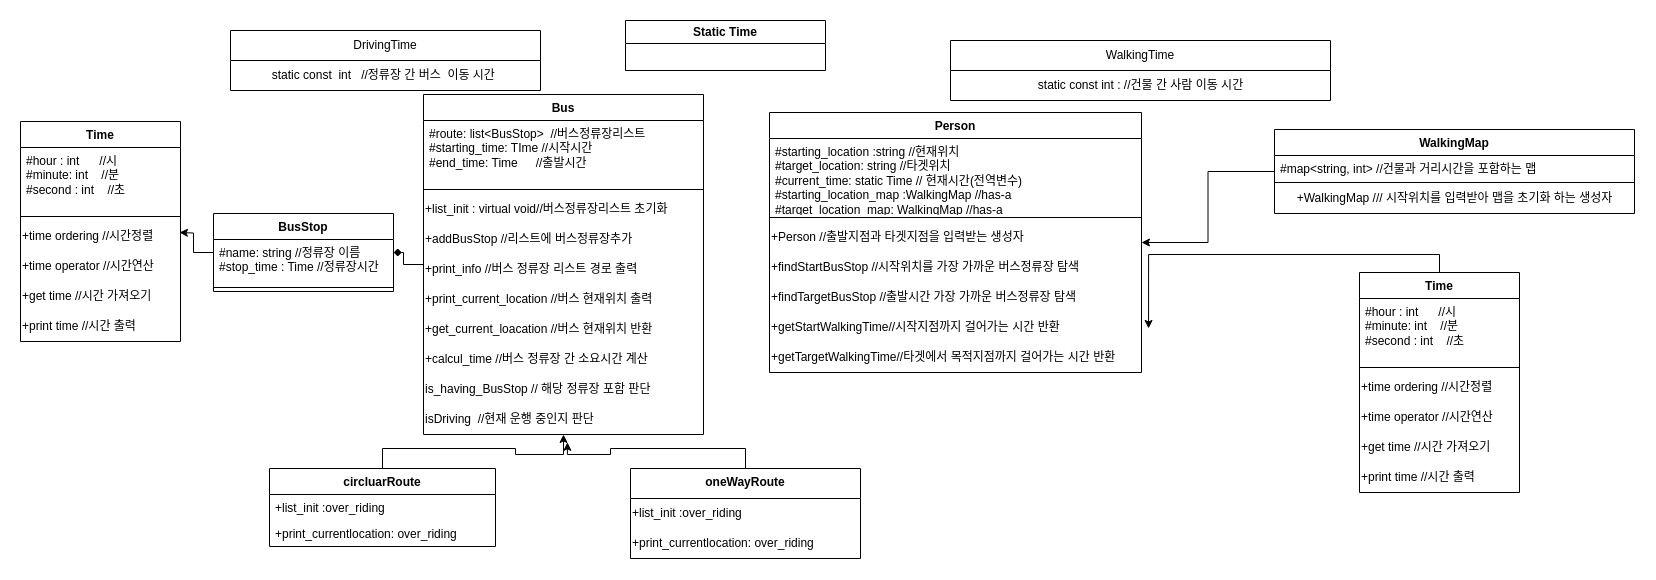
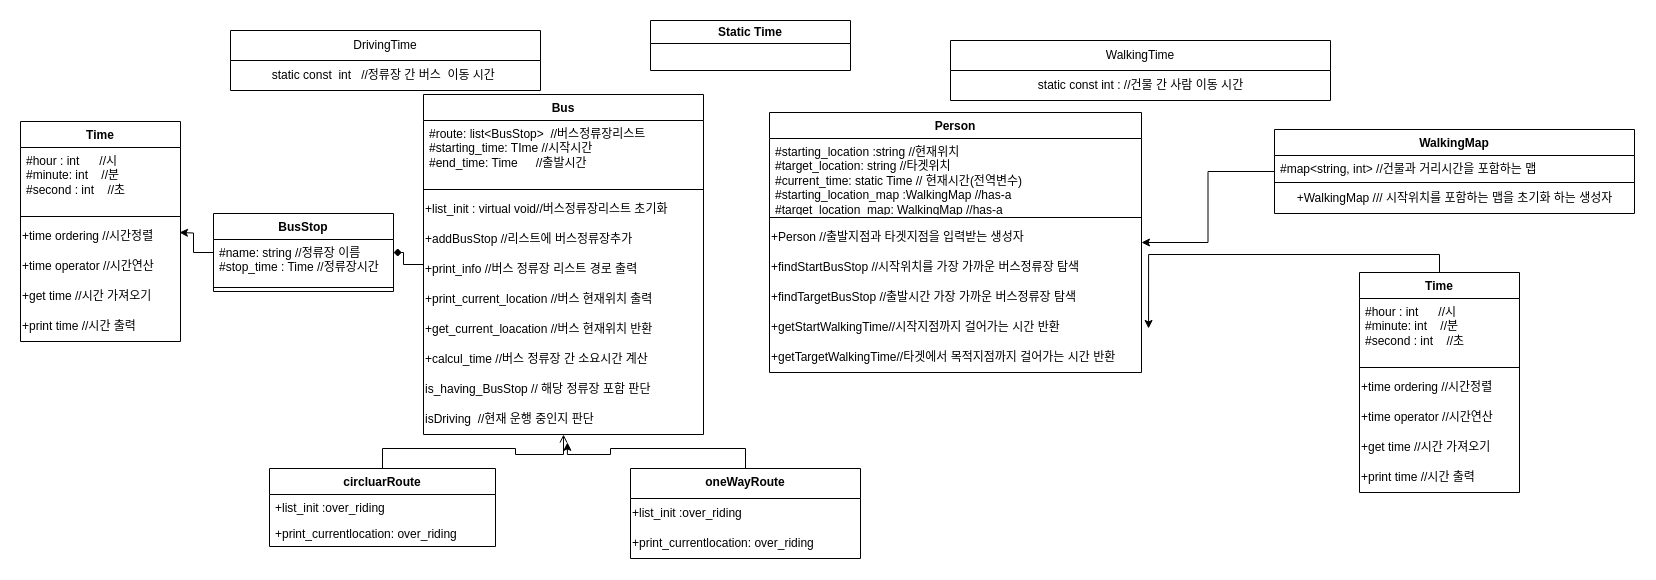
node "Static Time": moved (726, 46) -> (751, 46)
node "+WalkingMap /// 시작위치를 입력받아 맵을 초기화 하는 생성자": label "+WalkingMap /// 시작위치를 입력받아 맵을 초기화 하는 생성자" -> "+WalkingMap /// 시작위치를 포함하는 맵을 초기화 하는 생성자"
edge "circluarRoute" -> "isDriving //현재 운행 중인지 판단": arrowhead classic -> open
